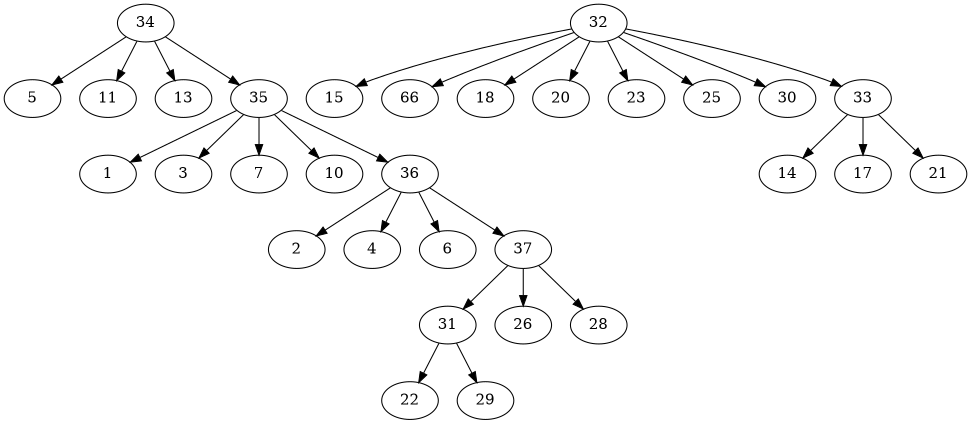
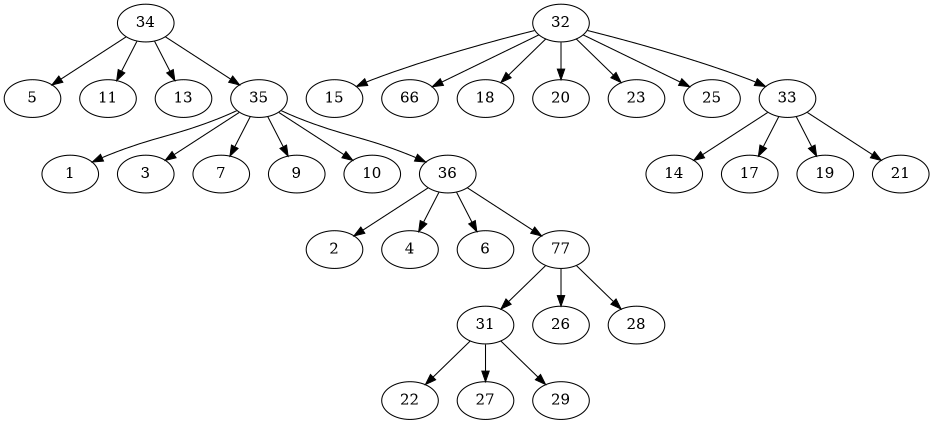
node "30": removed
node "9": added
node "19": added
node "37": label "37" -> "77"
node "27": added
